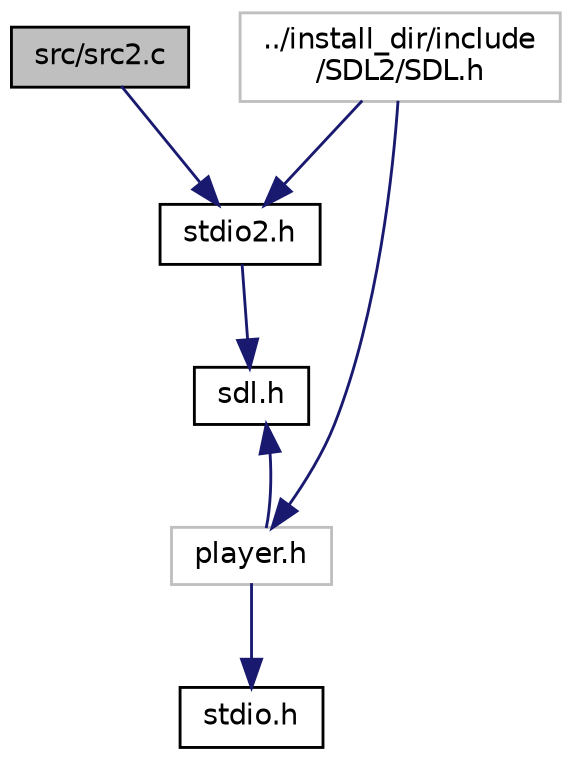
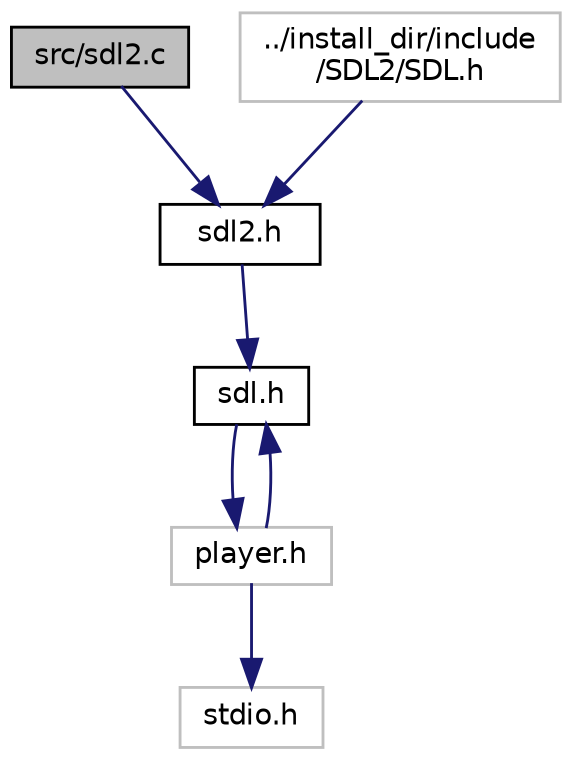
node "src/src2.c": label "src/src2.c" -> "src/sdl2.c"
node "stdio2.h": label "stdio2.h" -> "sdl2.h"
edge "../install_dir/include /SDL2/SDL.h" -> "player.h": now "sdl.h" -> "player.h"
node "stdio.h": color black -> grey75
